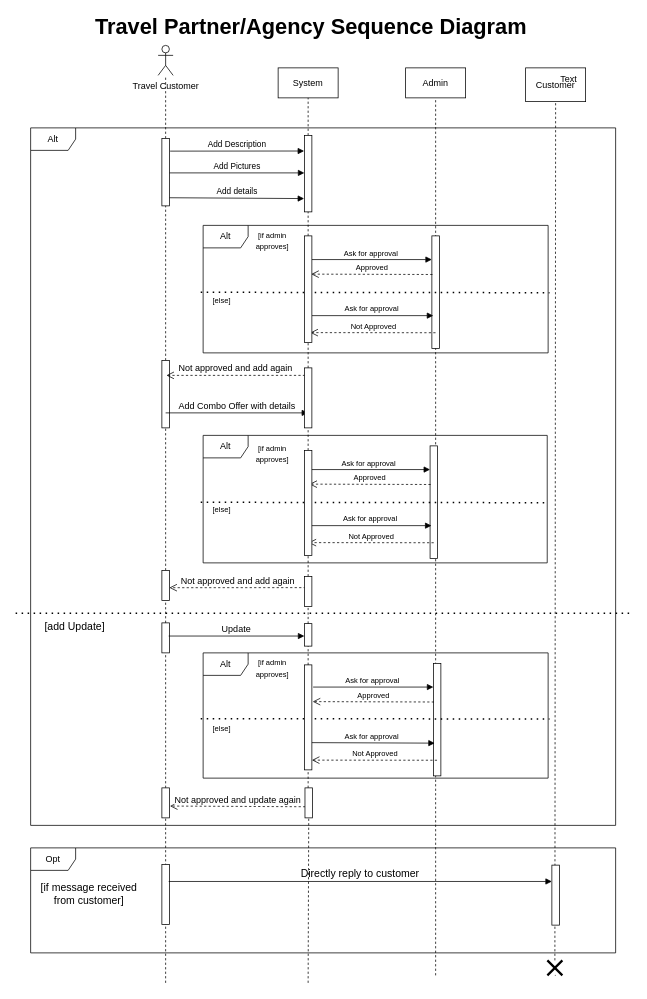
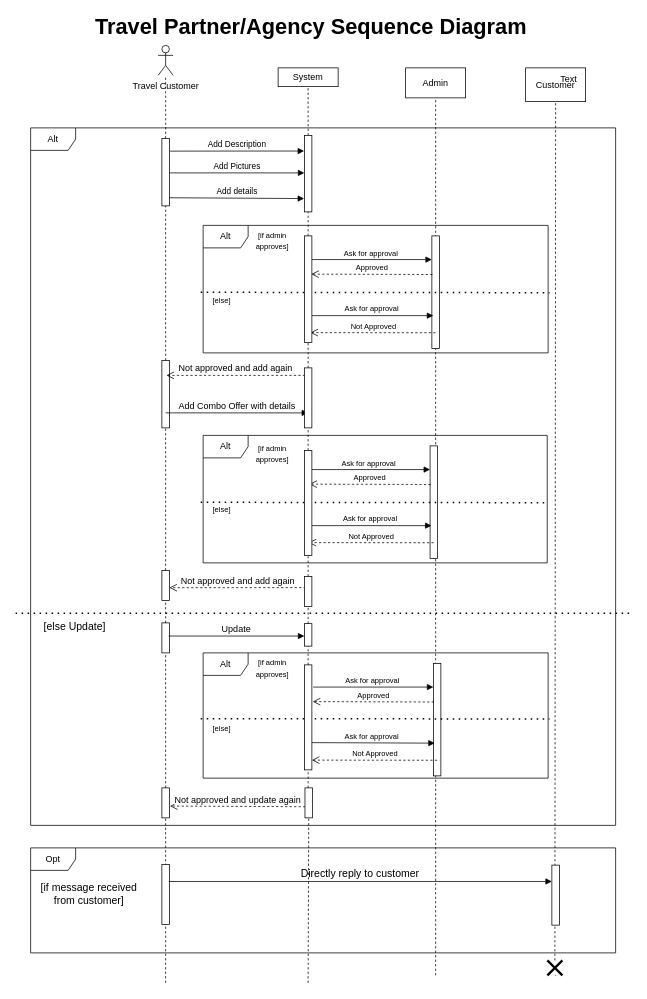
node "System": size 60x30 -> 60x19
node "[add Update]": label "[add Update]" -> "[else Update]"
